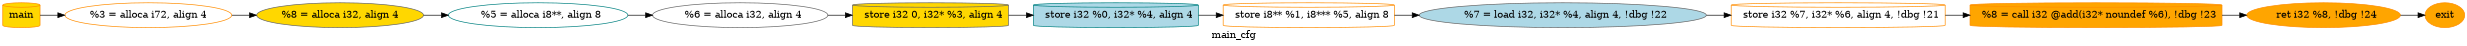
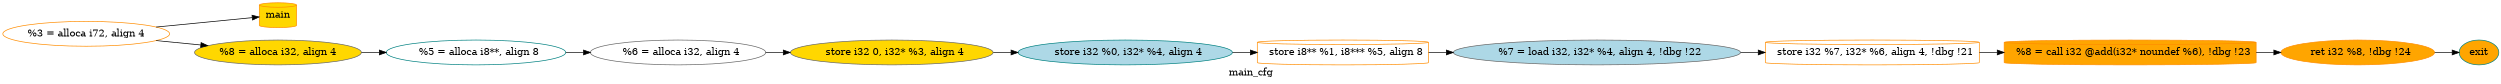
edge "main" -> "%3 = alloca i72, align 4": reversed
node "store i32 0, i32* %3, align 4": shape cylinder -> ellipse
node "store i32 %0, i32* %4, align 4": shape cylinder -> ellipse
node "exit": color darkorange -> teal
